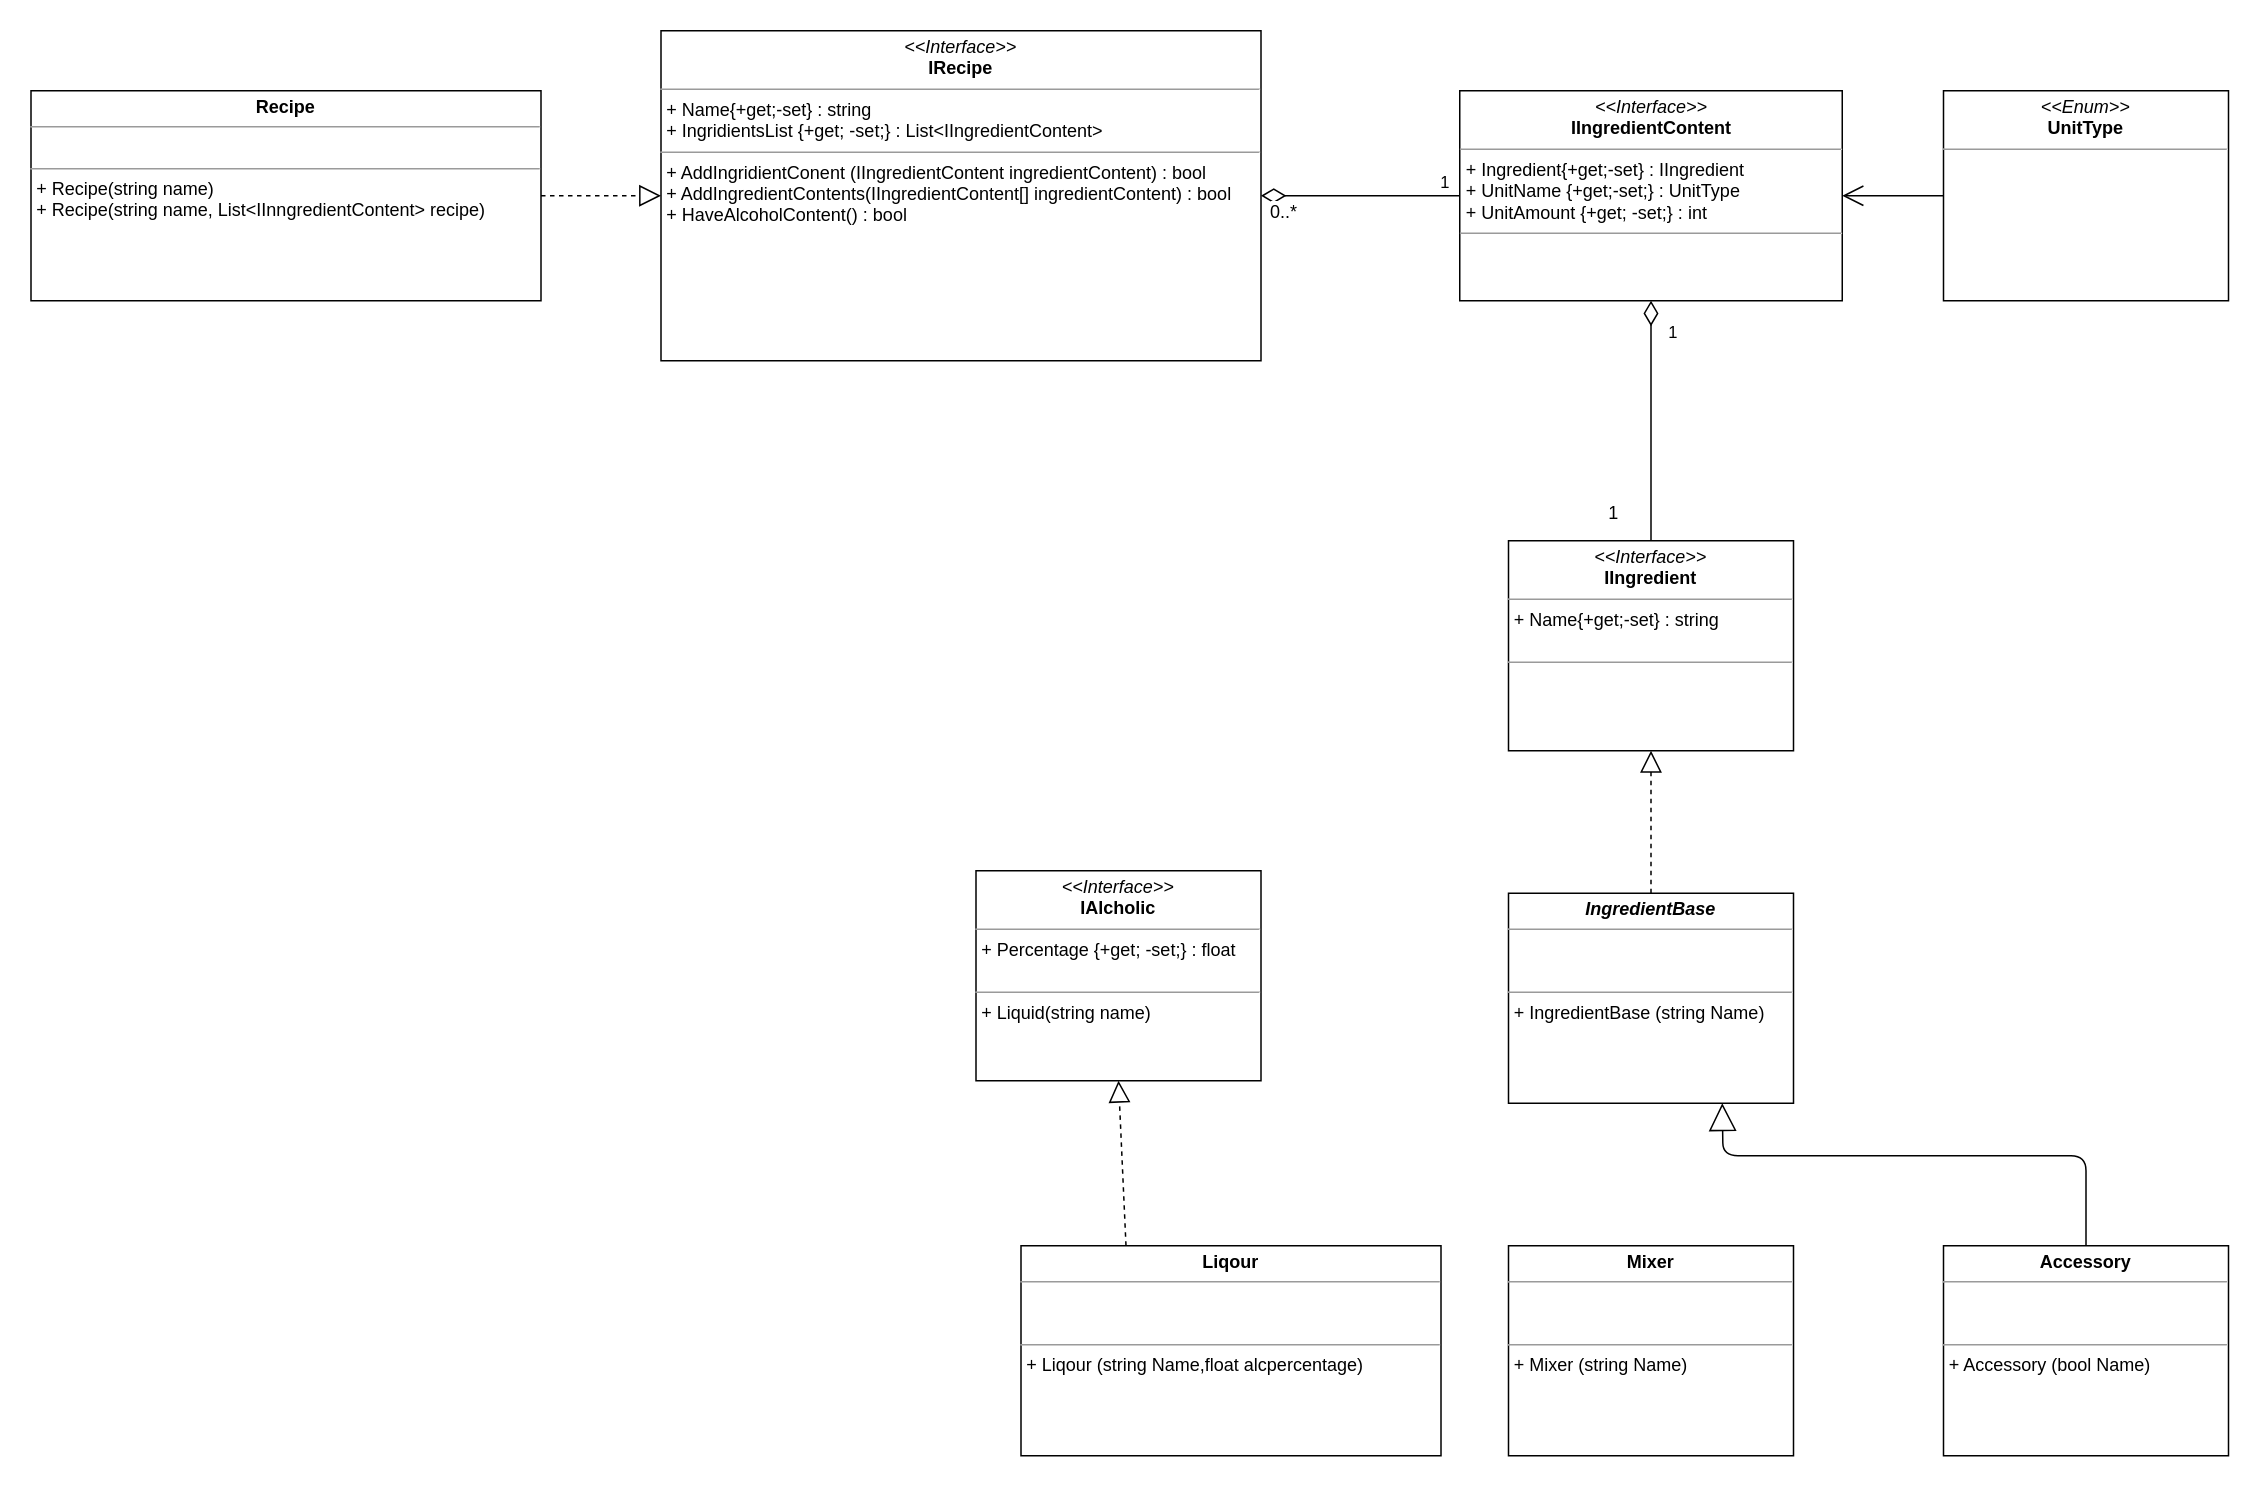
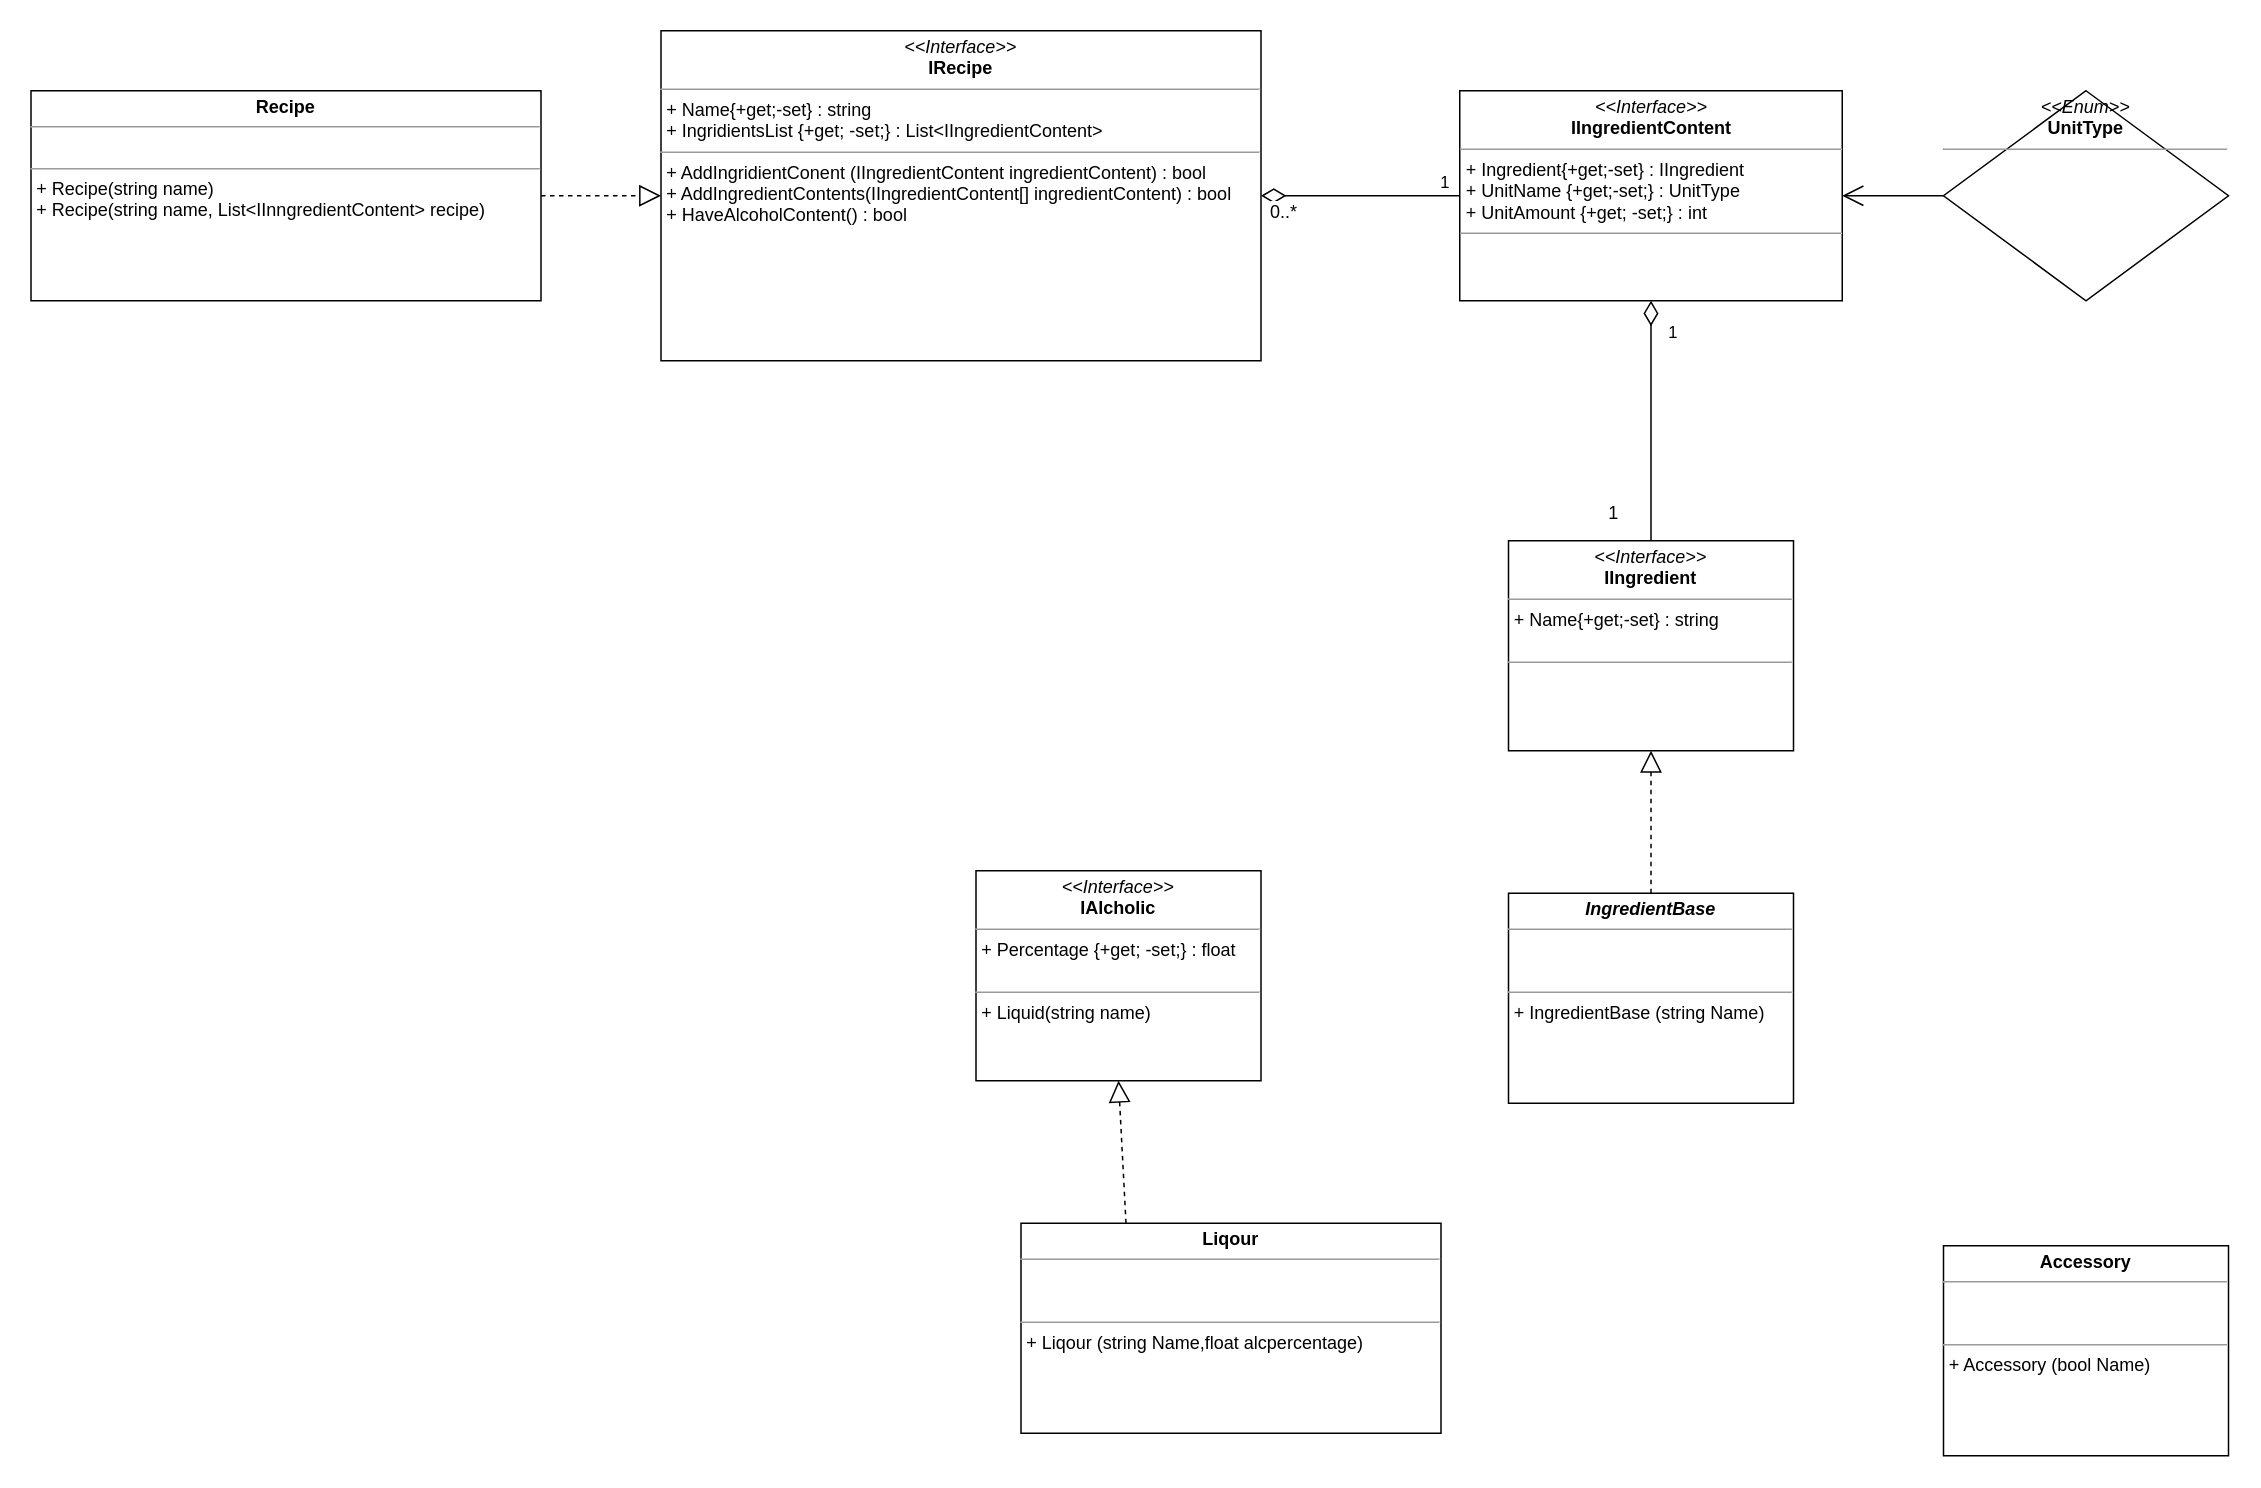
node "<<Enum>> UnitType": shape rectangle -> diamond
edge "Accessory + Accessory (bool Name)" -> "IngredientBase + IngredientBase (string Name)": removed
node "Liqour + Liqour (string Name,float alcpercentage)": moved (1231, 1351) -> (1231, 1328)
node "Mixer + Mixer (string Name)": removed
